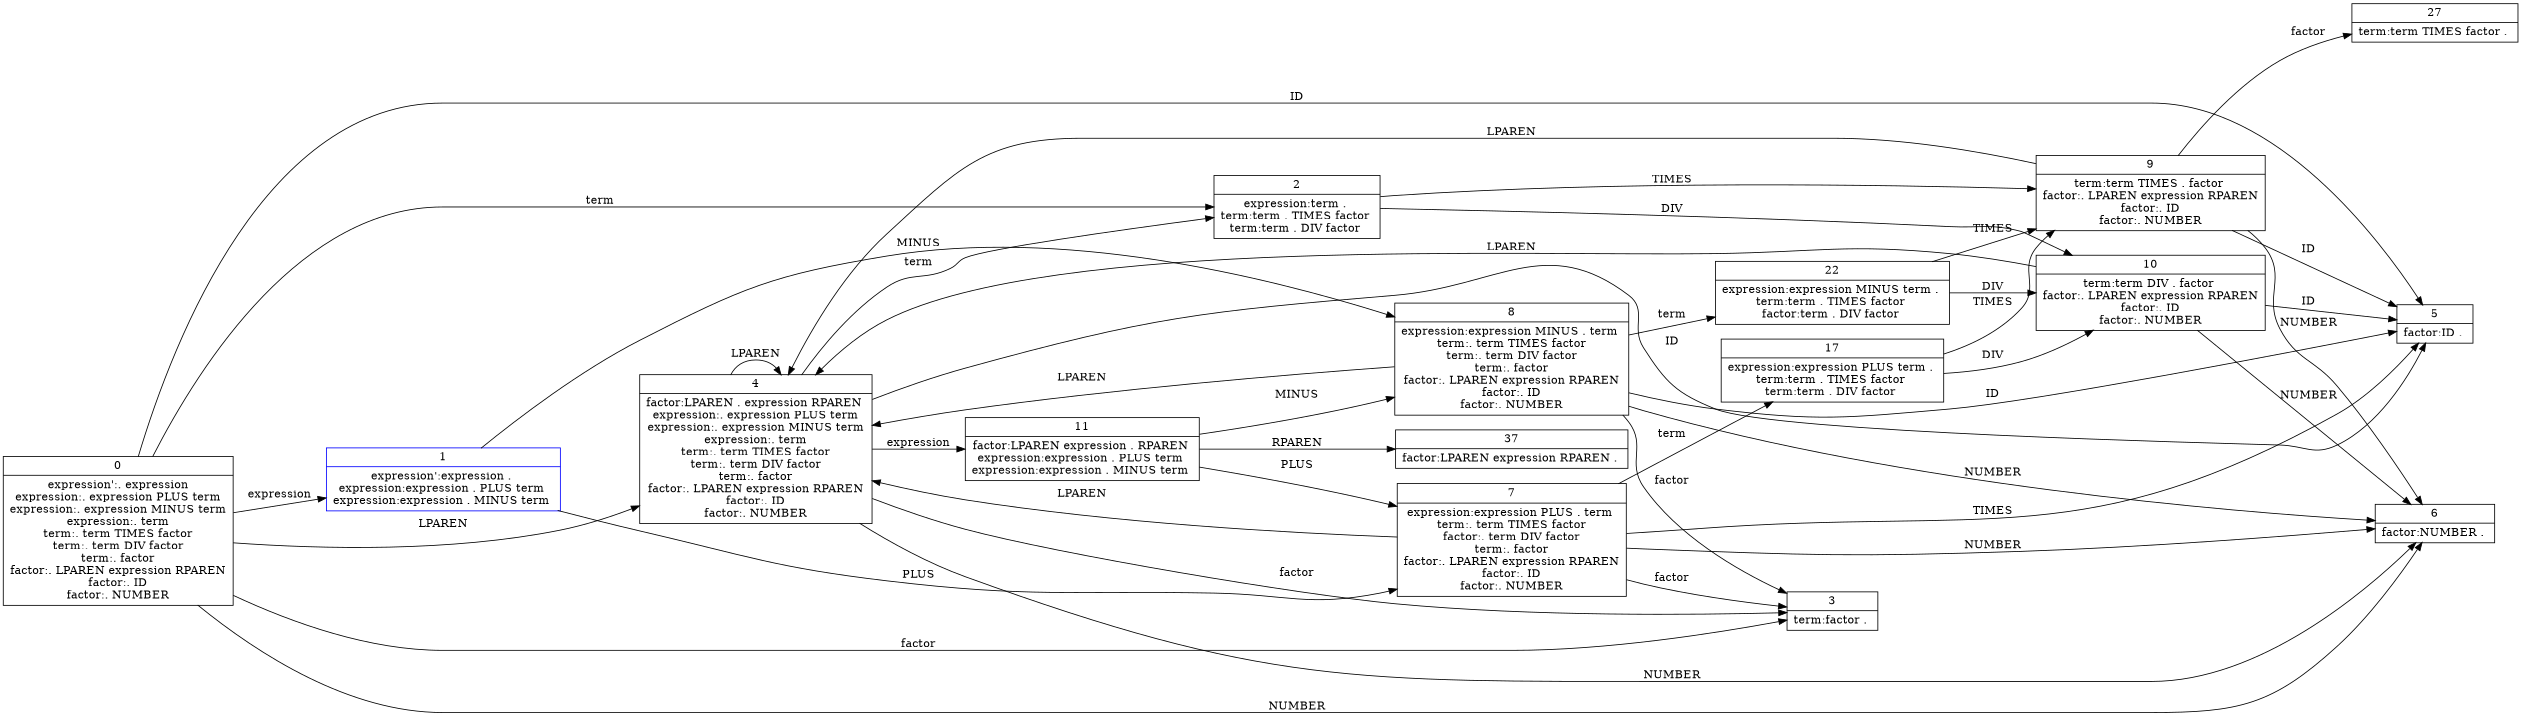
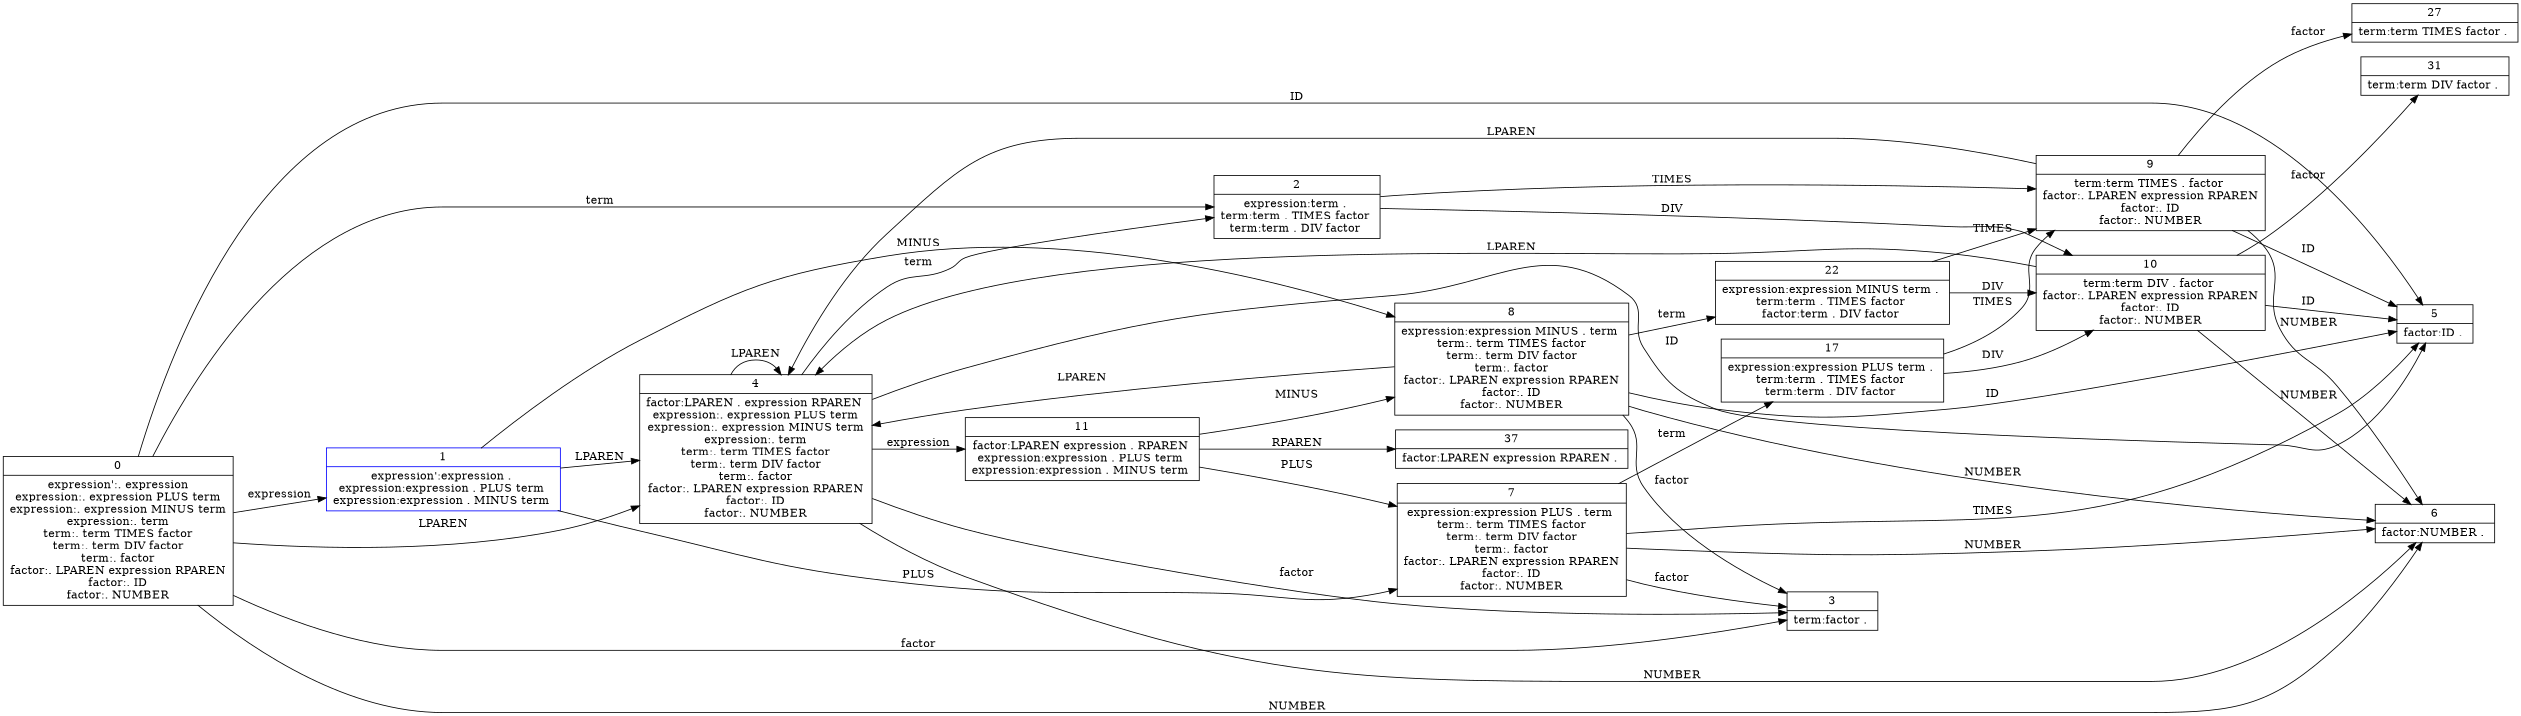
node "31": added
edge "7" -> "4": now "1" -> "4"
node "7": text "factor:. term DIV factor" -> "term:. term DIV factor"
